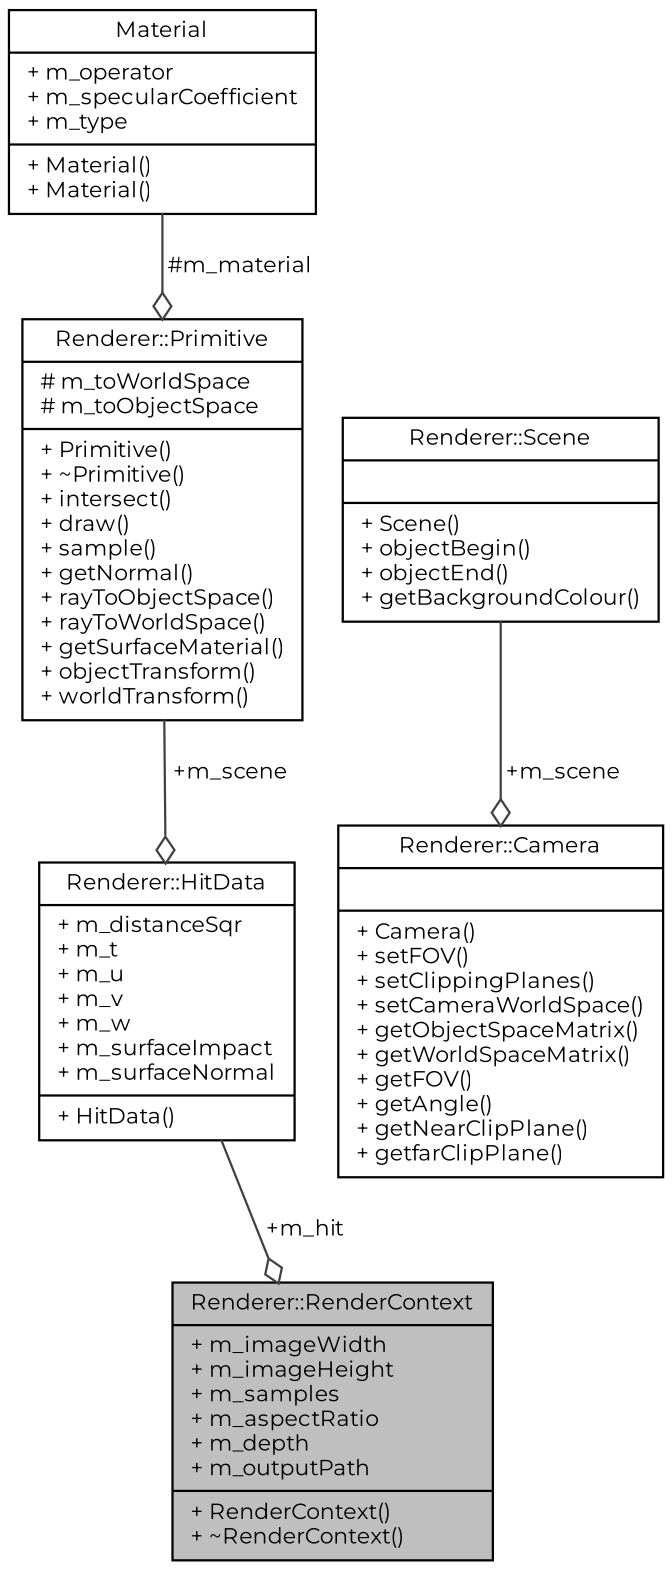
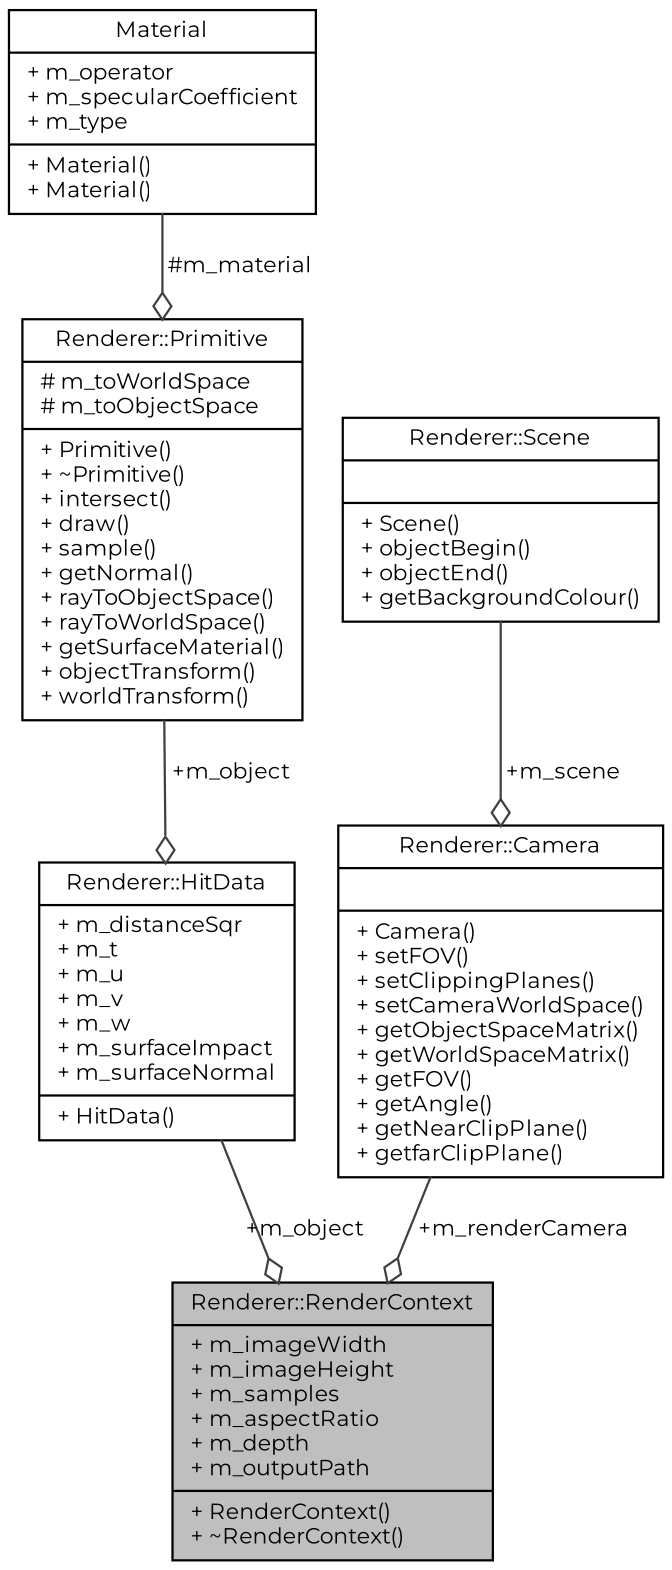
edge "Renderer::Primitive" -> "Renderer::HitData": label " +m_scene" -> " +m_object"
edge "Renderer::Camera" -> "Renderer::RenderContext": added, label "+m_renderCamera"
edge "Renderer::HitData" -> "Renderer::RenderContext": label " +m_hit" -> " +m_object"
